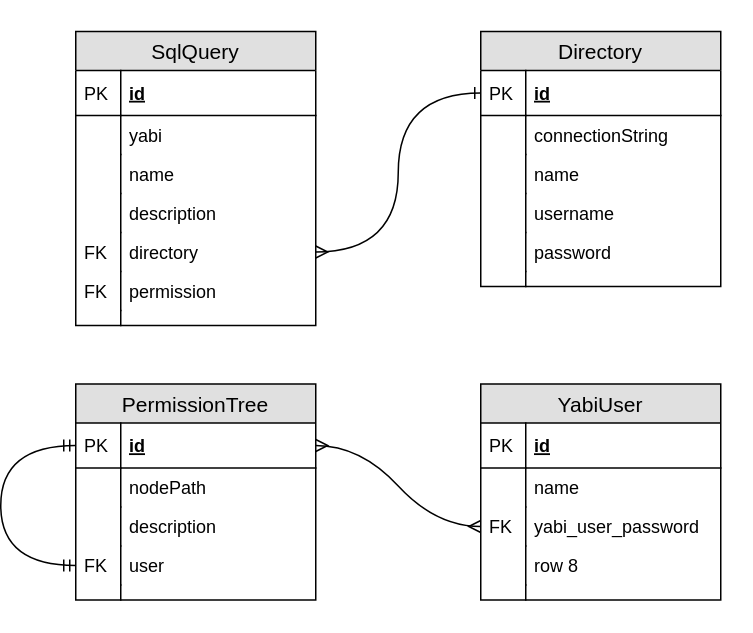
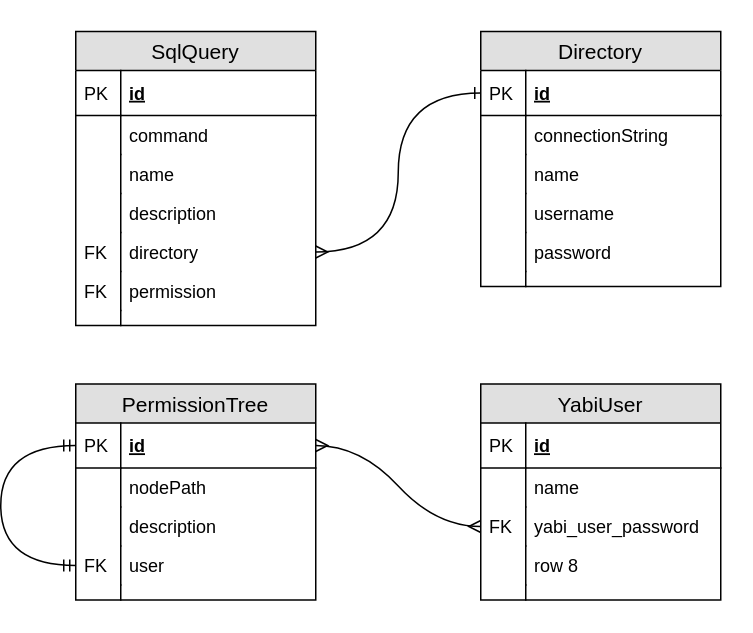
node "yabi": label "yabi" -> "command"
